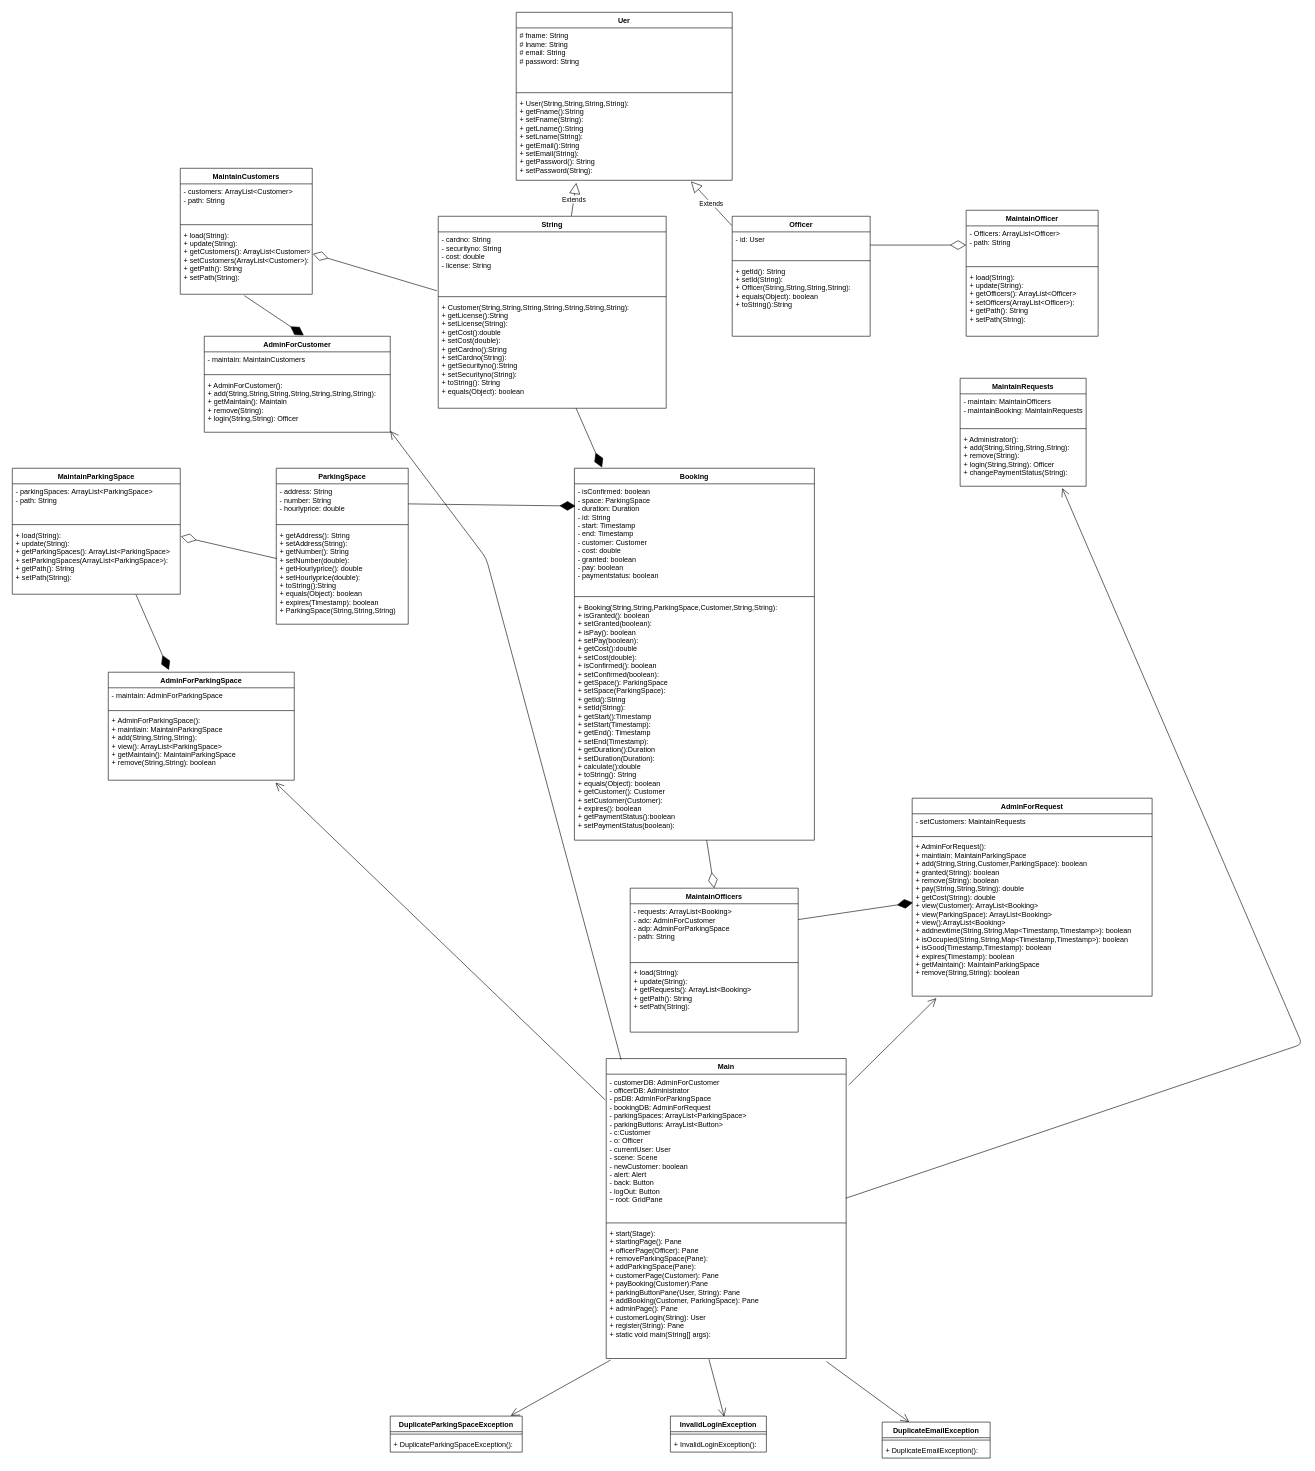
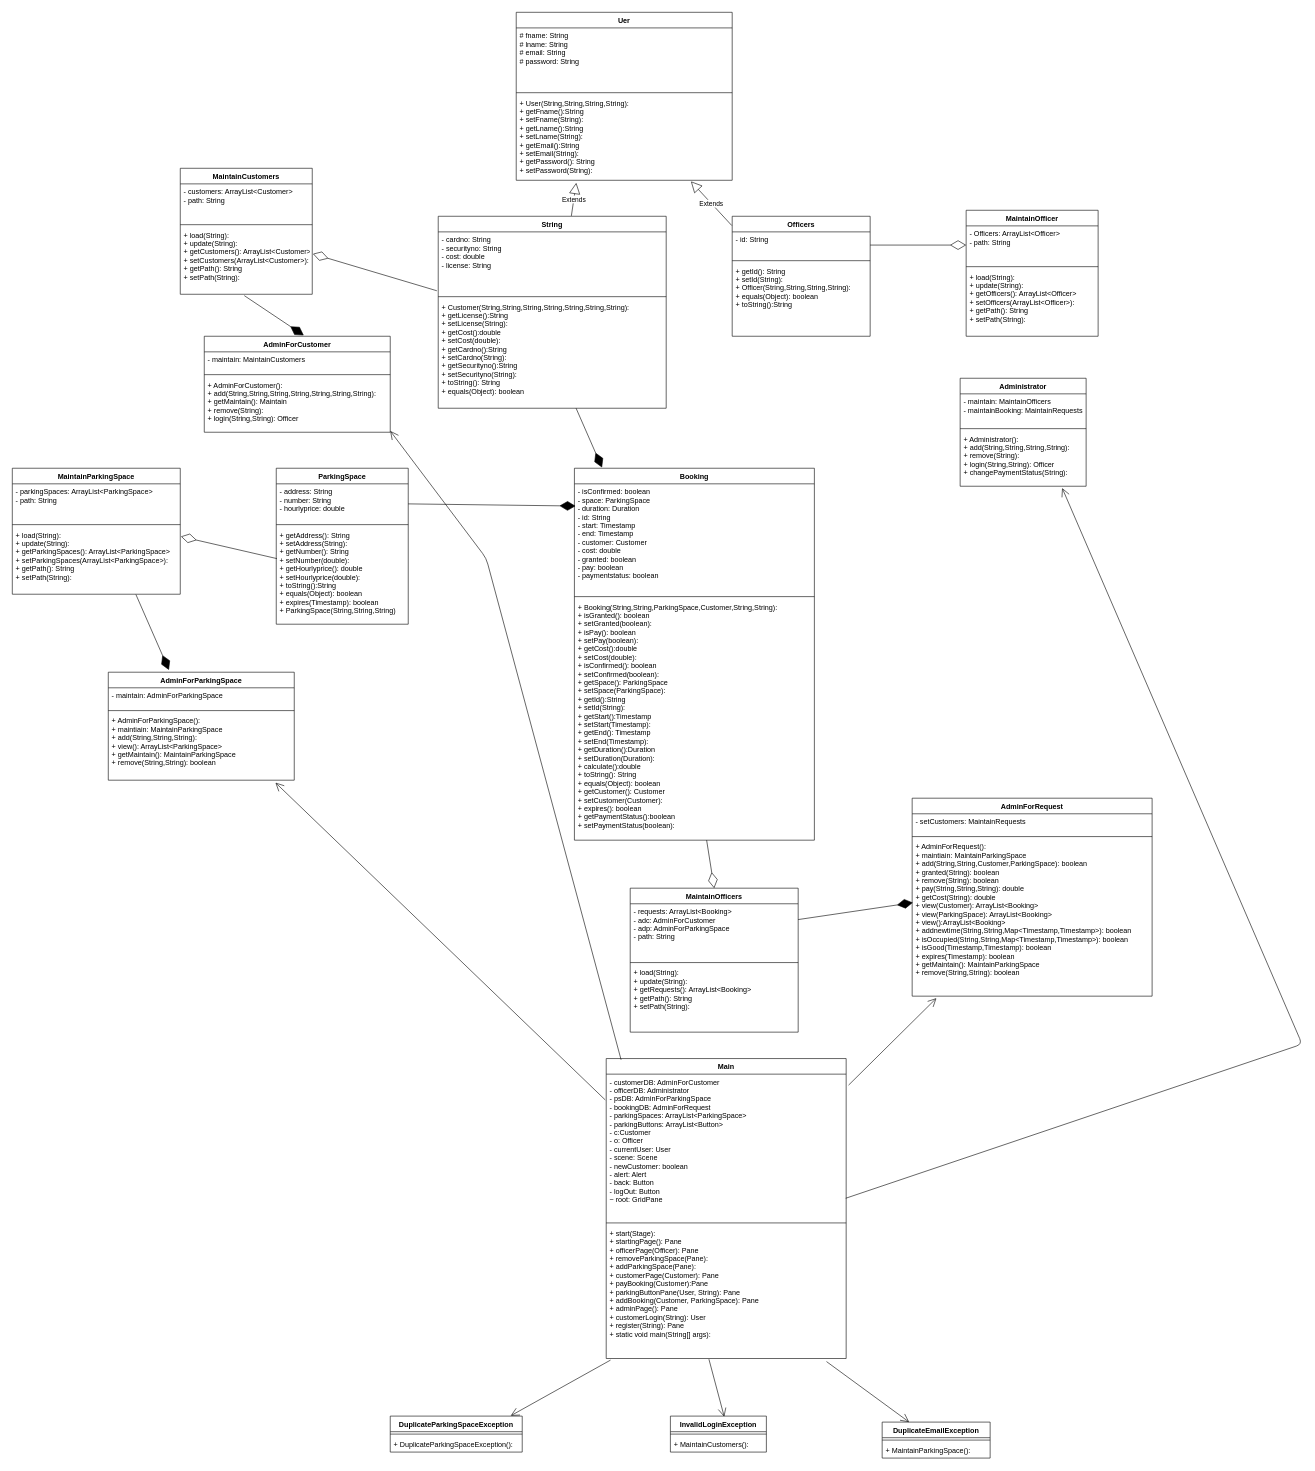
node "Officer": label "Officer" -> "Officers"
node "- id: User": label "- id: User" -> "- id: String"
node "MaintainRequests": label "MaintainRequests" -> "Administrator"
node "+ InvalidLoginException():": label "+ InvalidLoginException():" -> "+ MaintainCustomers():"
node "+ DuplicateEmailException():": label "+ DuplicateEmailException():" -> "+ MaintainParkingSpace():"
